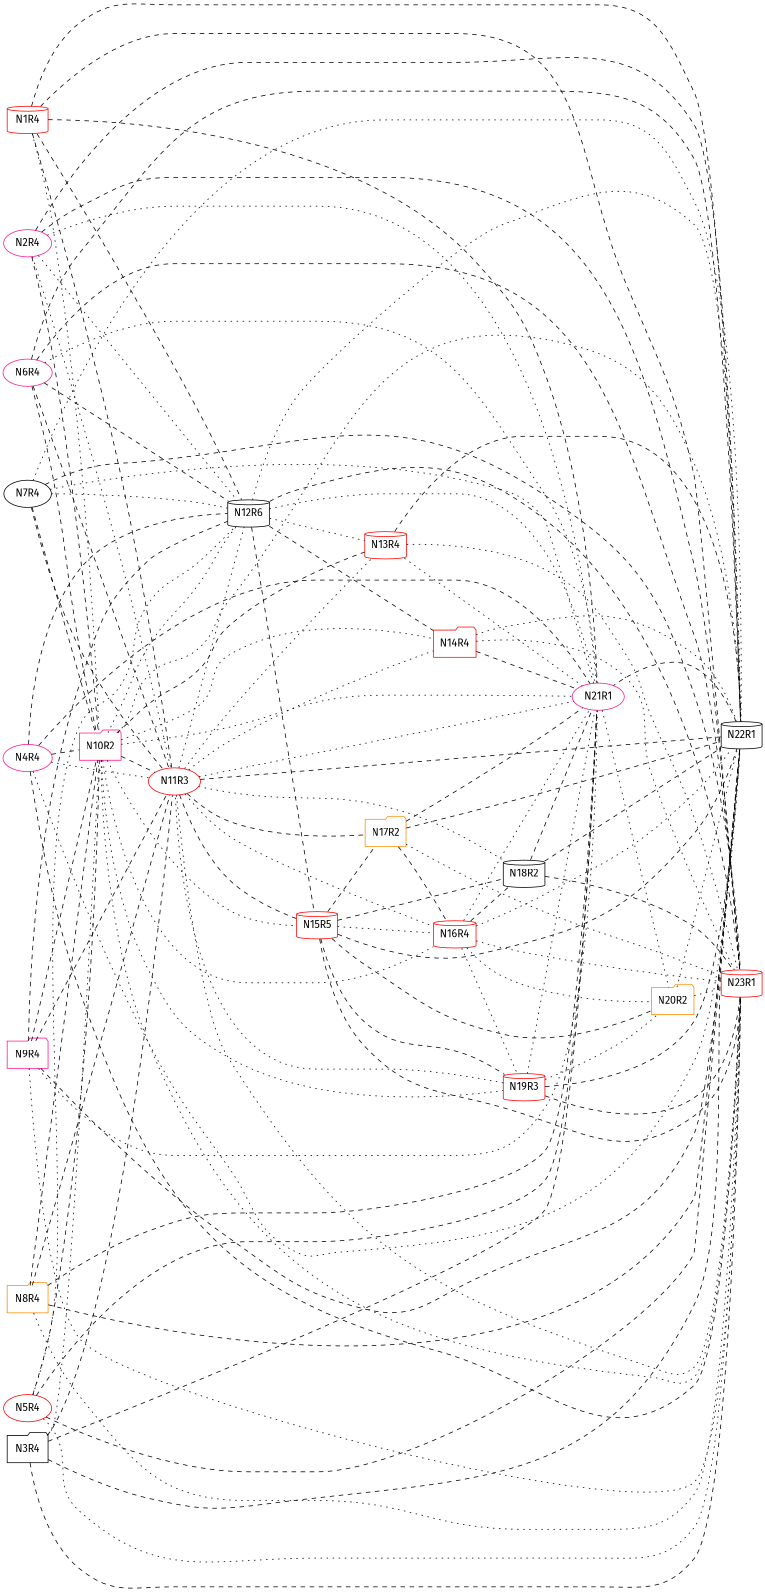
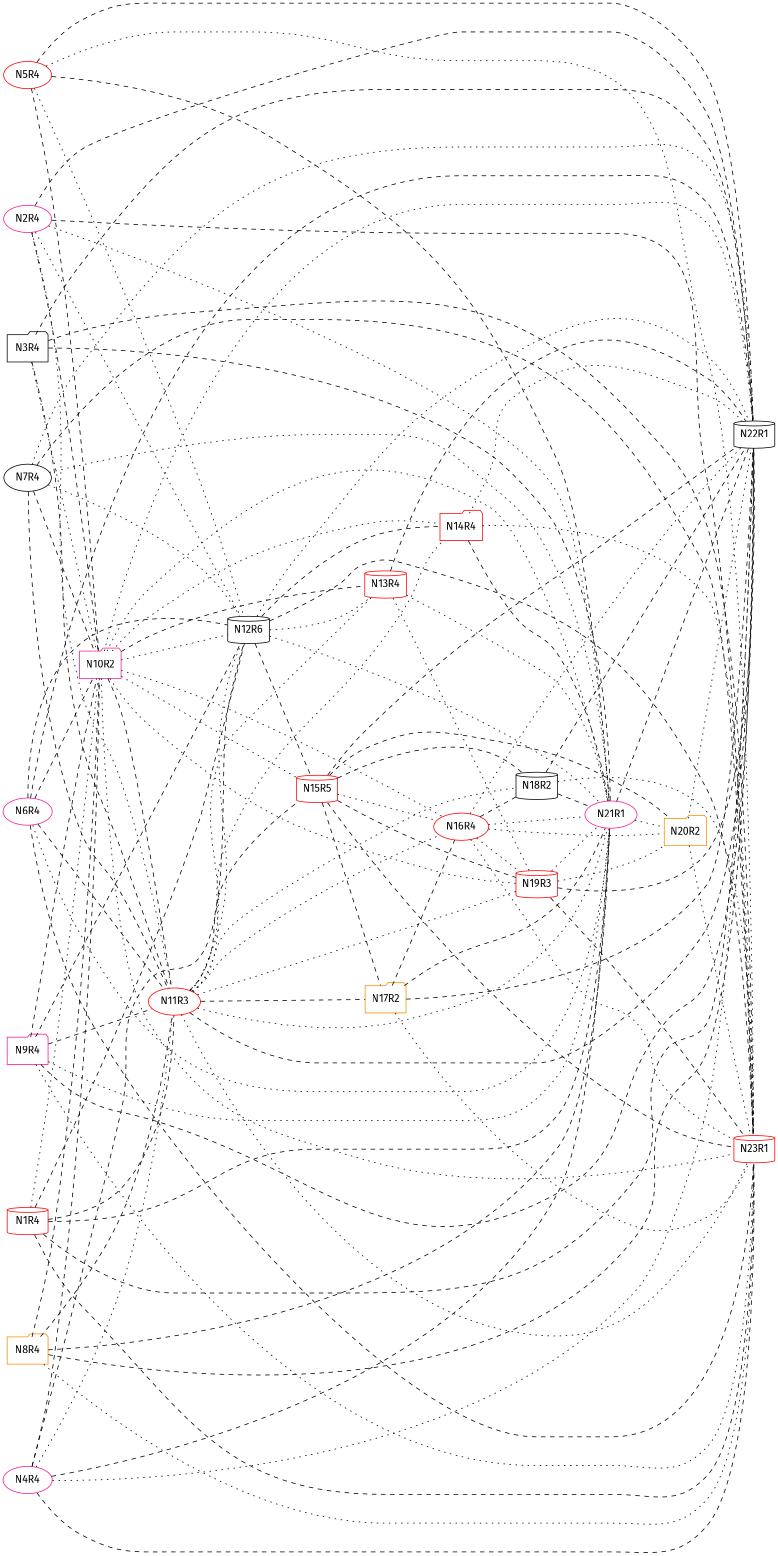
edge "N13R4" -- "N23R1": now "N13R4" -- "N19R3"
edge "N18R2" -- "N23R1": style dashed -> dotted
node "N16R4": shape cylinder -> ellipse
